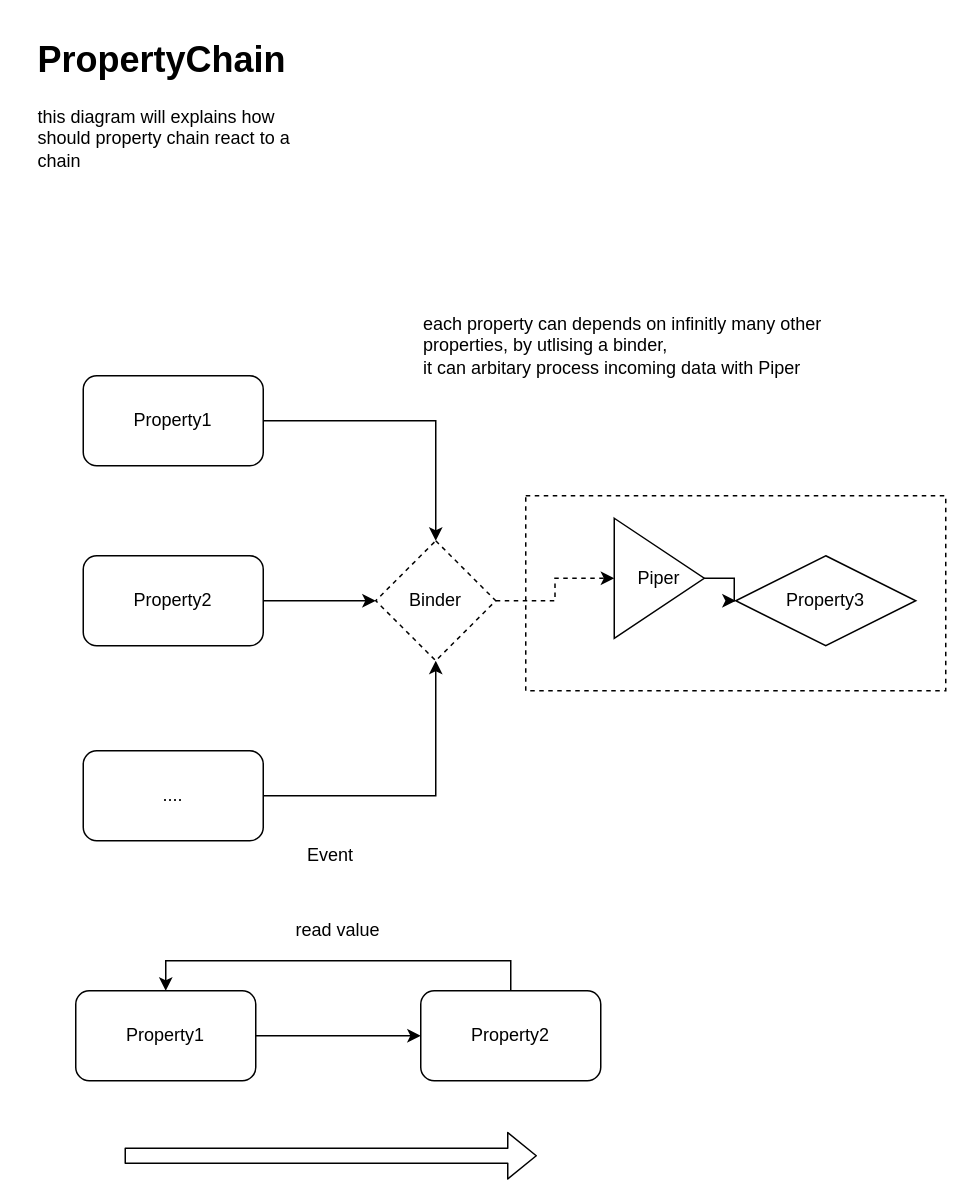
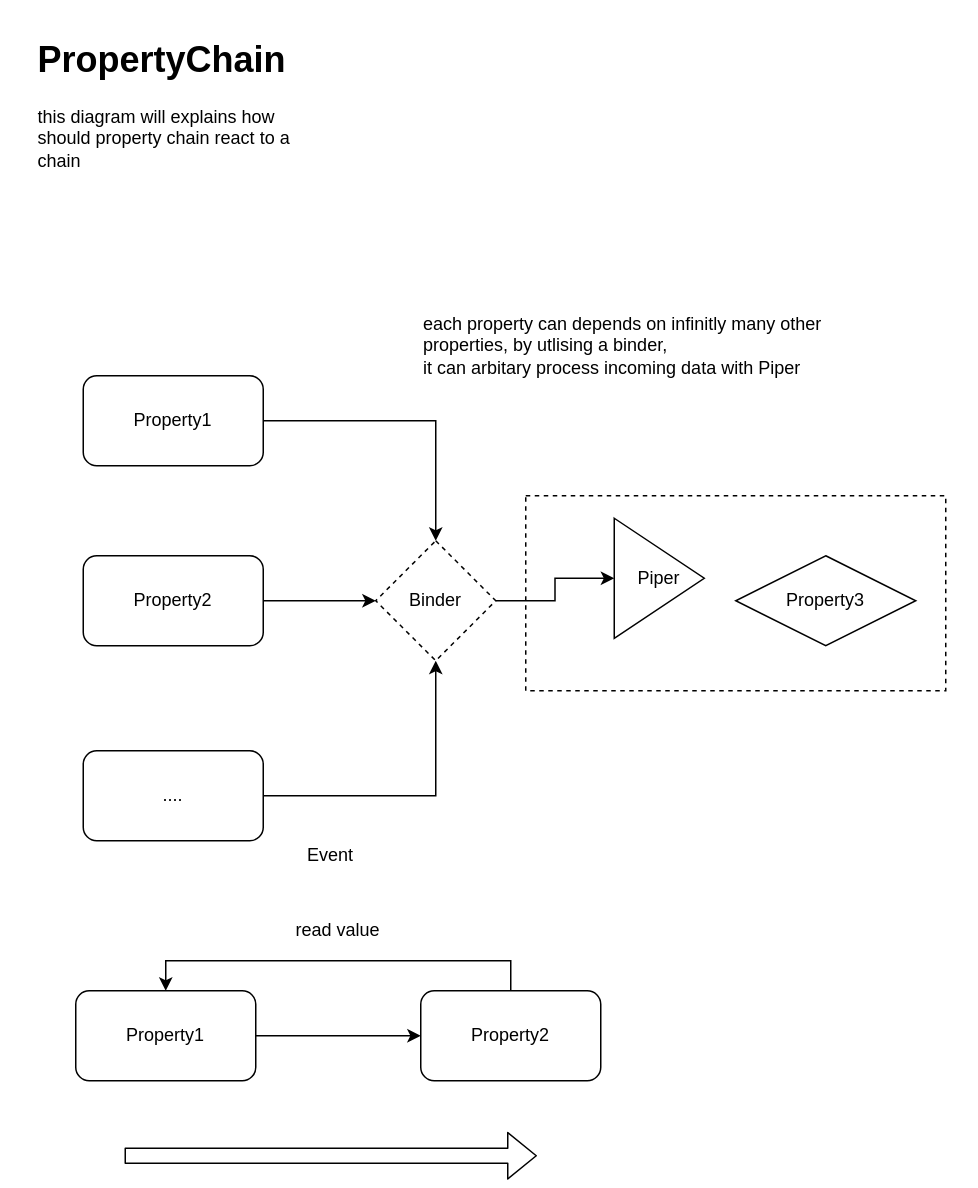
edge "Piper" -> "Property3": removed
edge "Binder" -> "Piper": style dashed -> solid
